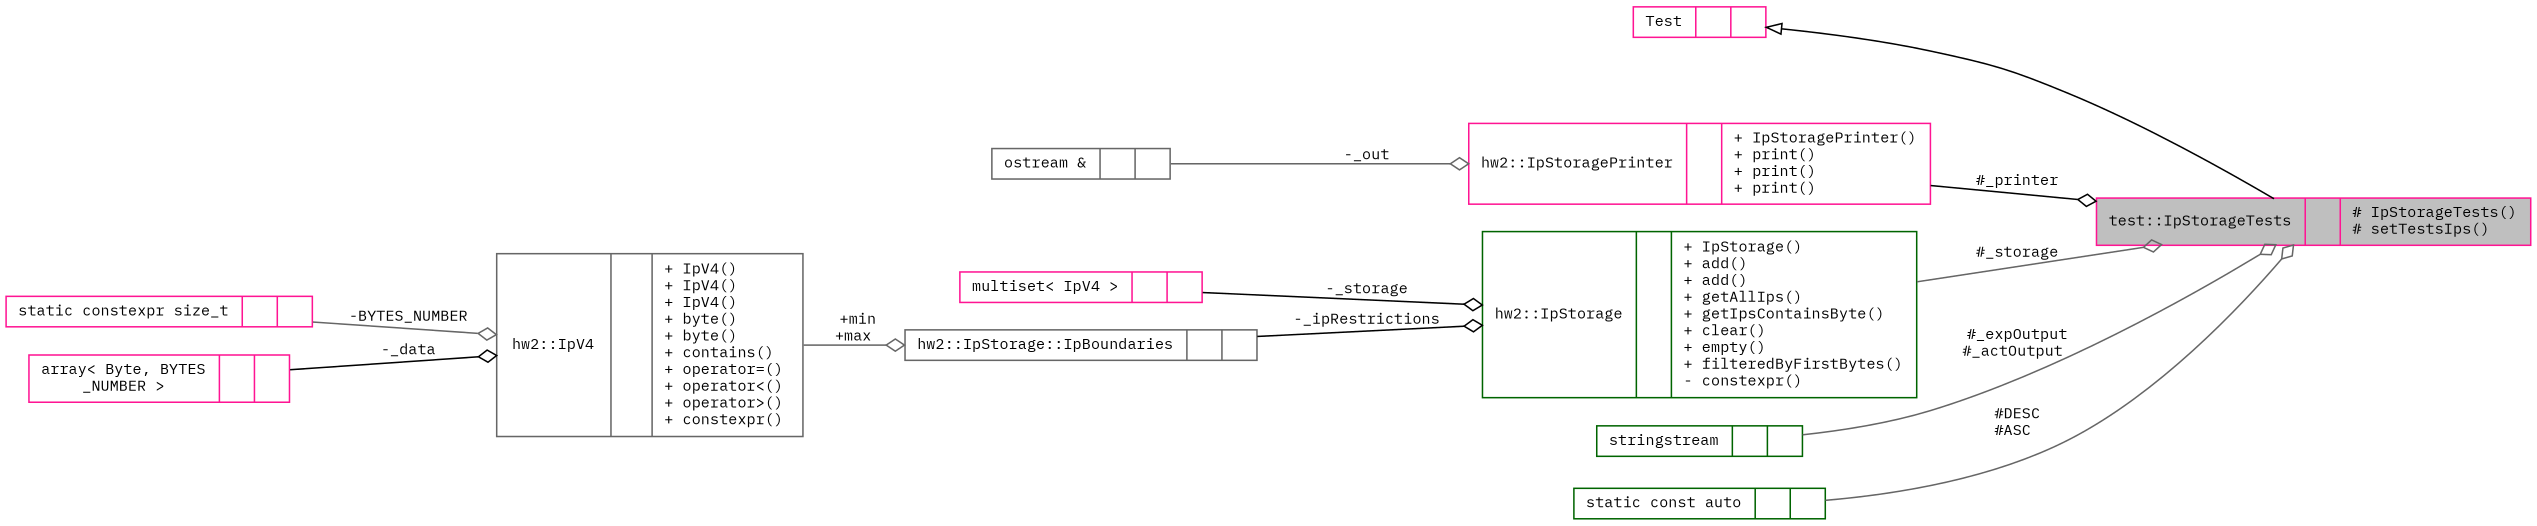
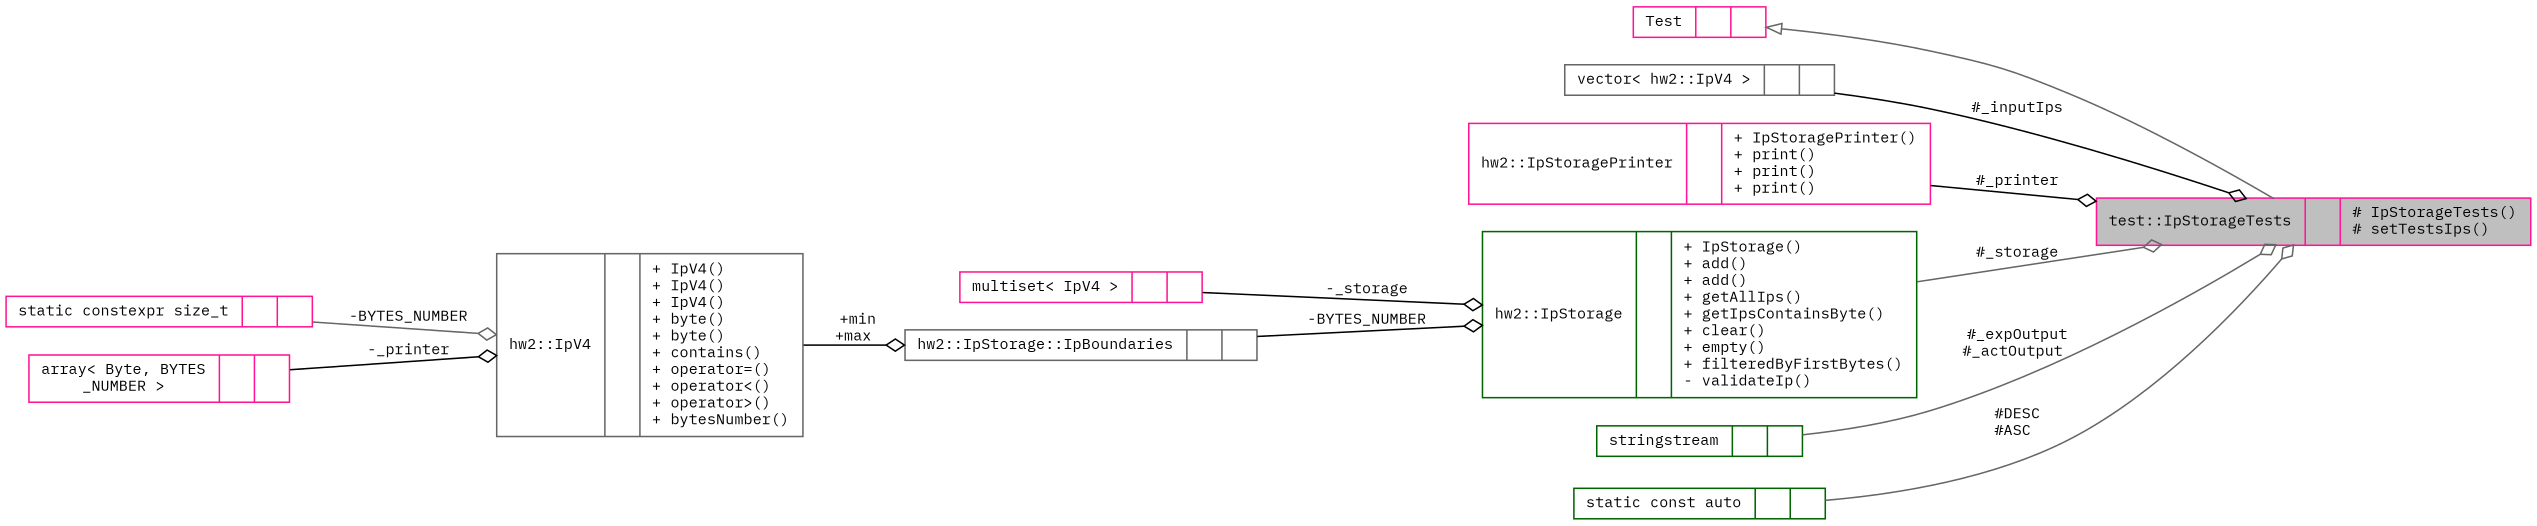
node "vector< hw2::IpV4 >": added
edge "test::IpStorageTests" -> "Test": color black -> gray40
node "ostream &": removed
edge "hw2::IpStorage::IpBoundaries" -> "hw2::IpStorage": label " -_ipRestrictions" -> " -BYTES_NUMBER"
edge "hw2::IpV4" -> "hw2::IpStorage::IpBoundaries": color gray40 -> black
edge "array< Byte, BYTES" -> "hw2::IpV4": label " -_data" -> " -_printer"
node "hw2::IpStorage": text "- constexpr()" -> "- validateIp()"
node "hw2::IpV4": text "+ constexpr()" -> "+ bytesNumber()"
